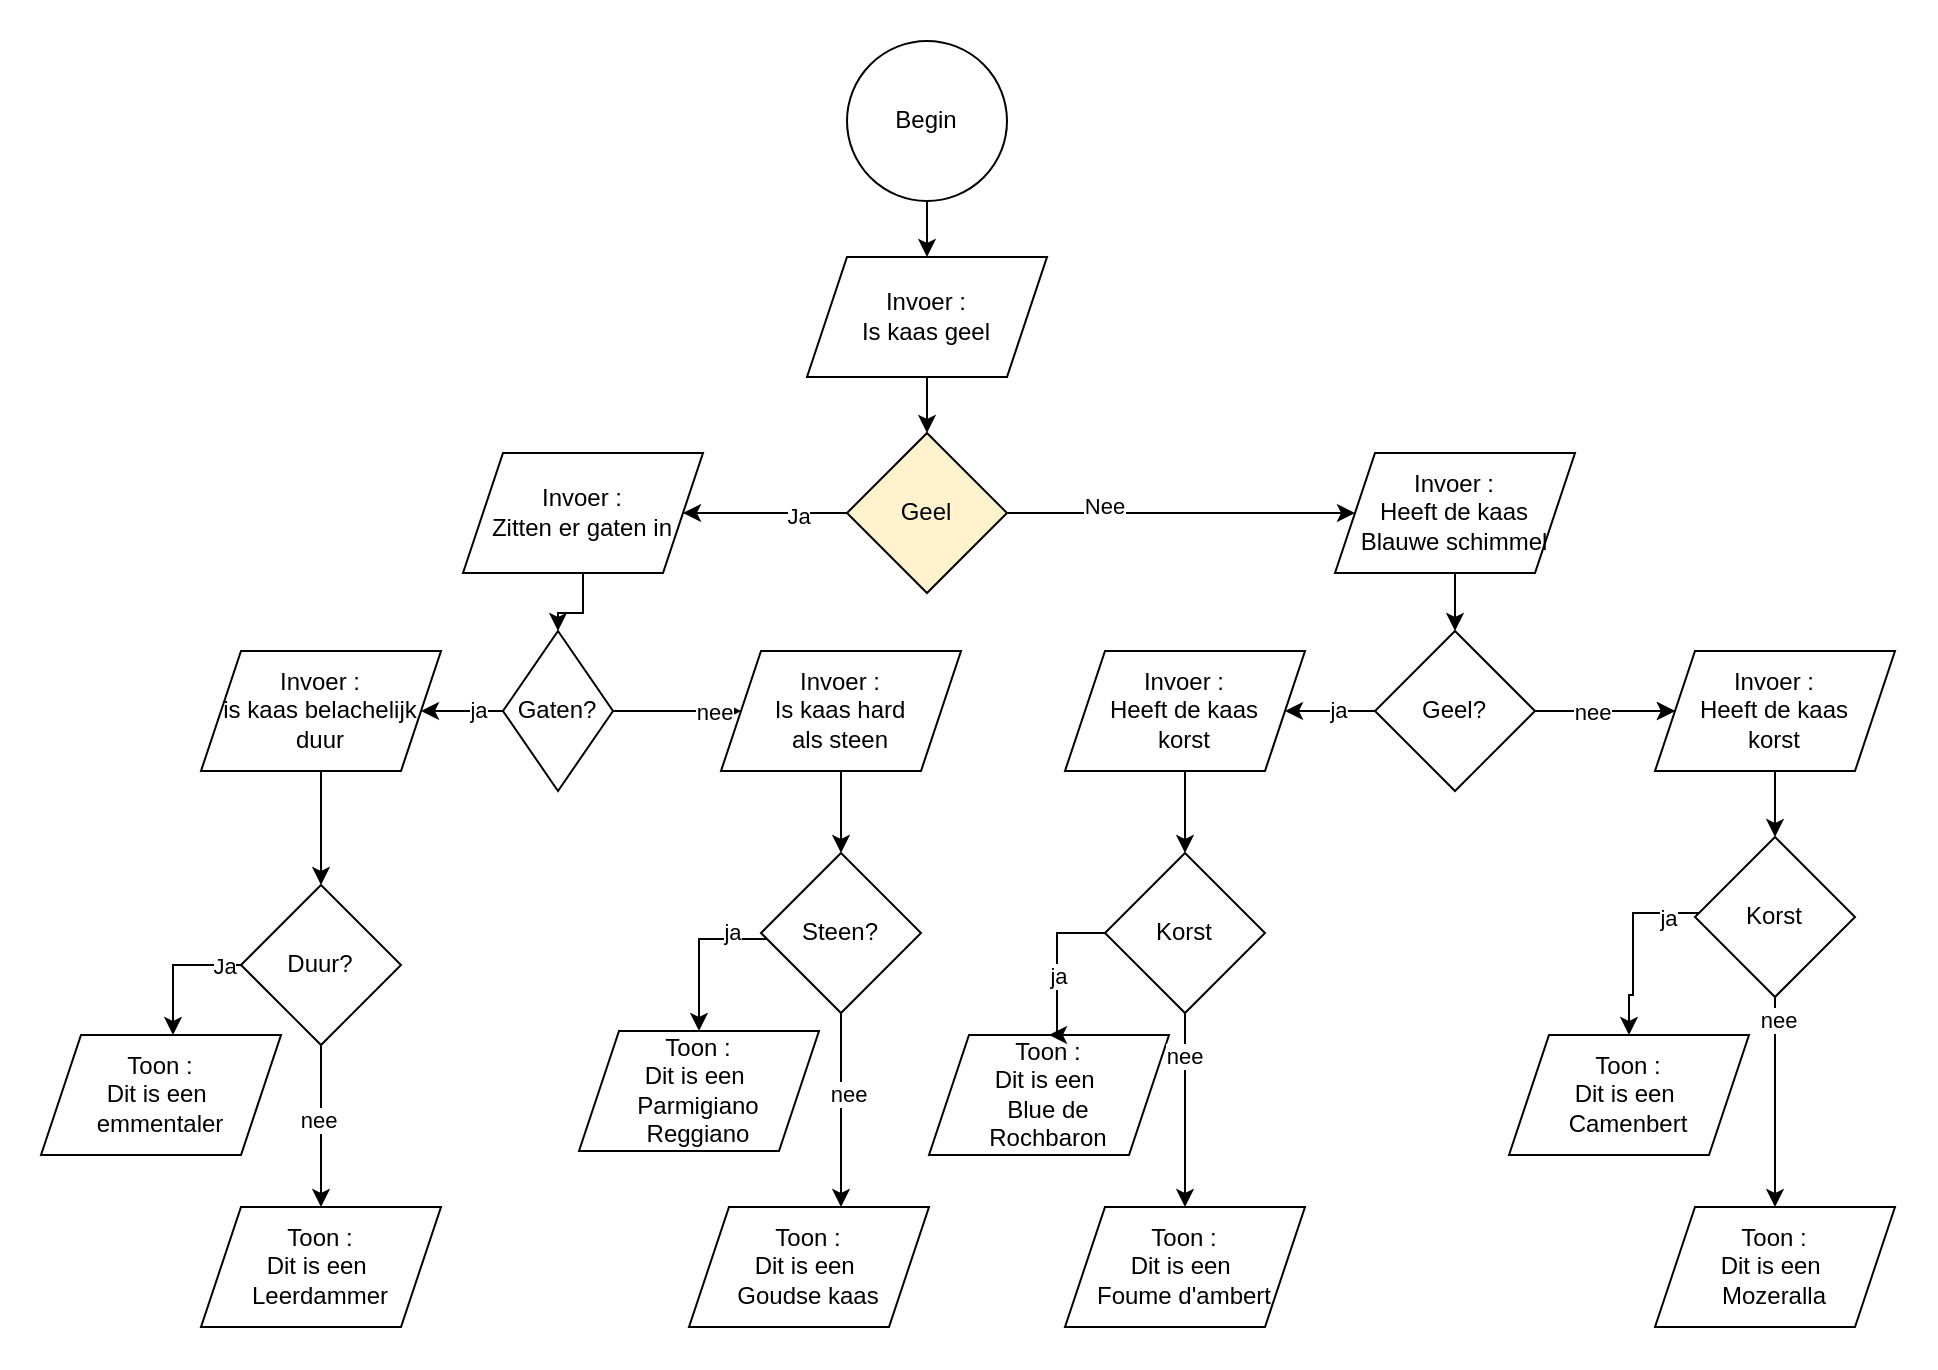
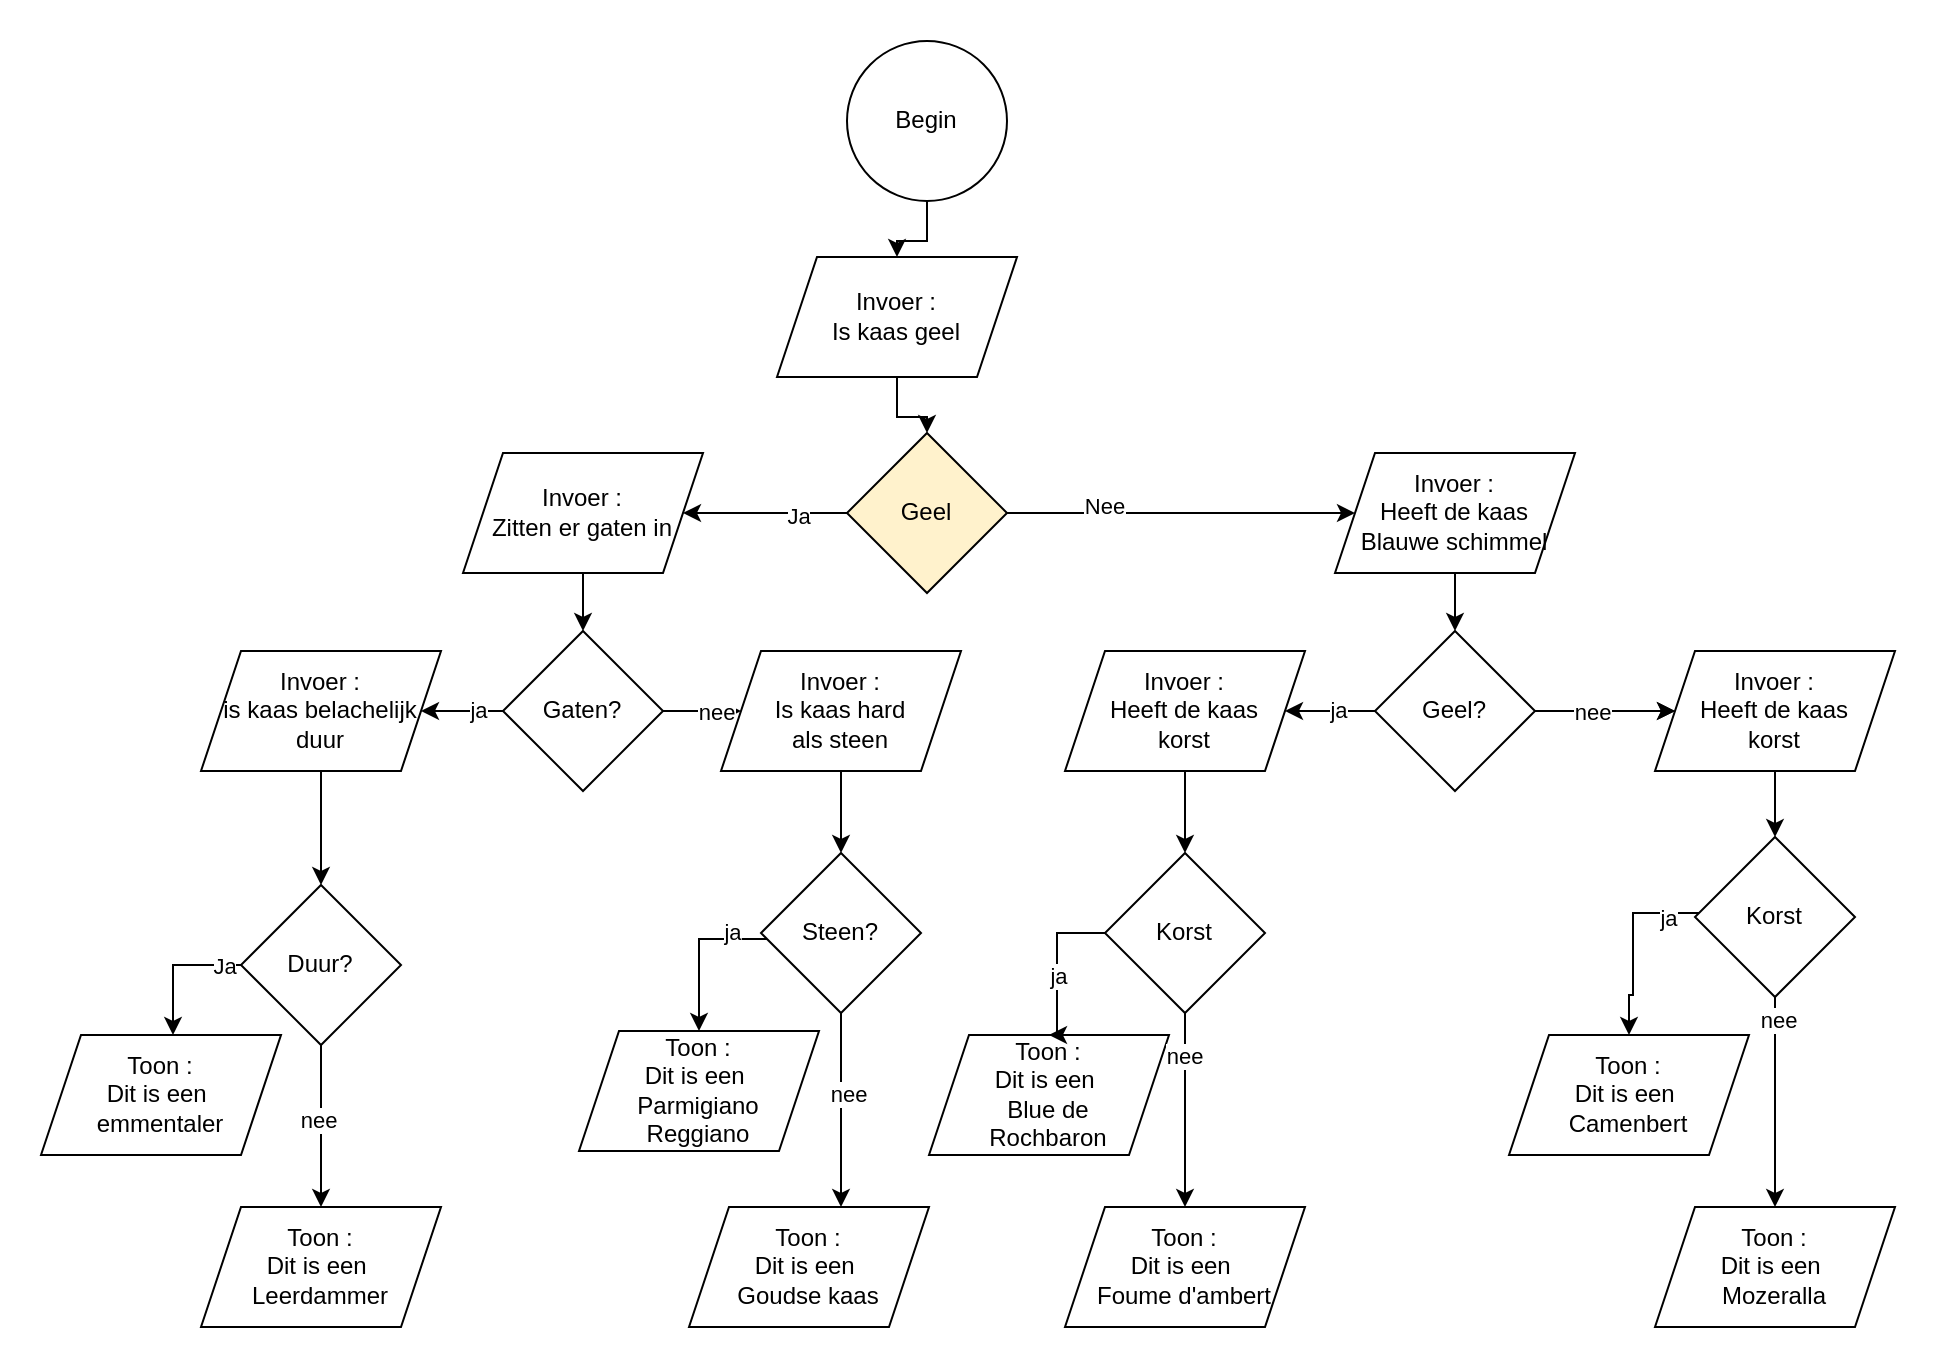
node "Invoer : Is kaas geel": moved (927, 317) -> (897, 317)
node "Gaten?": size 110x160 -> 160x160
